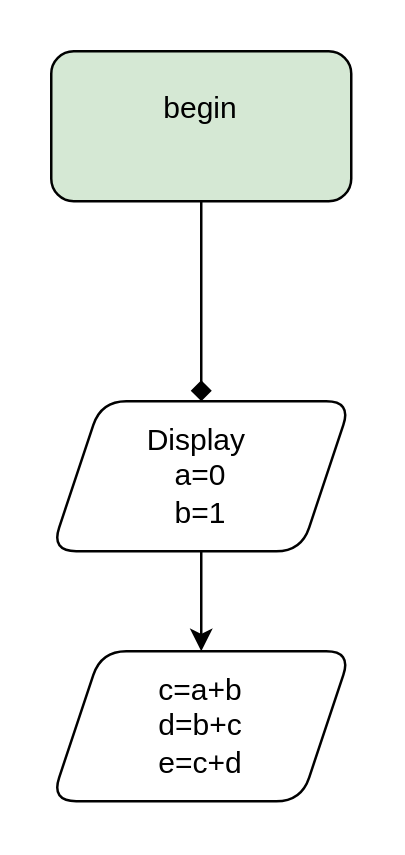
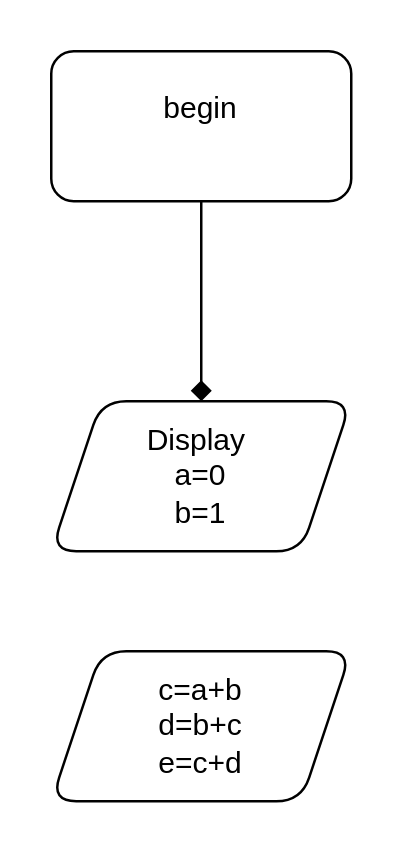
node "begin": fillcolor #d5e8d4 -> #ffffff
edge "Display a=0 b=1" -> "c=a+b d=b+c e=c+d": removed
